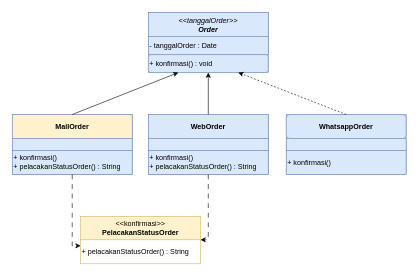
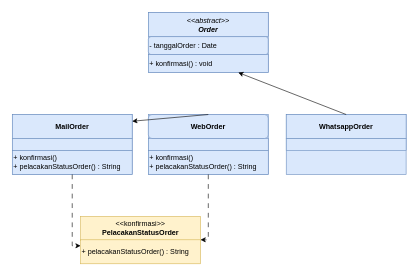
node "<<tanggalOrder>> Order": label "<<tanggalOrder>> Order" -> "<<abstract>> Order"
node "- tanggalOrder : Date": shape rectangle -> rounded rectangle
node "+ konfirmasi() : void": shape rounded rectangle -> rectangle
edge "WebOrder" -> "+ konfirmasi() : void": now "WebOrder" -> "MailOrder"
edge "MailOrder" -> "+ konfirmasi() : void": removed
edge "WhatsappOrder" -> "+ konfirmasi() : void": style dashed -> solid
node "MailOrder": fillcolor #fff2cc -> #dae8fc
node "WebOrder": shape rectangle -> rounded rectangle
node "WhatsappOrder": shape rounded rectangle -> rectangle
node "+ konfirmasi()": removed
node "+ pelacakanStatusOrder() : String": fillcolor #ffffff -> #fff2cc
